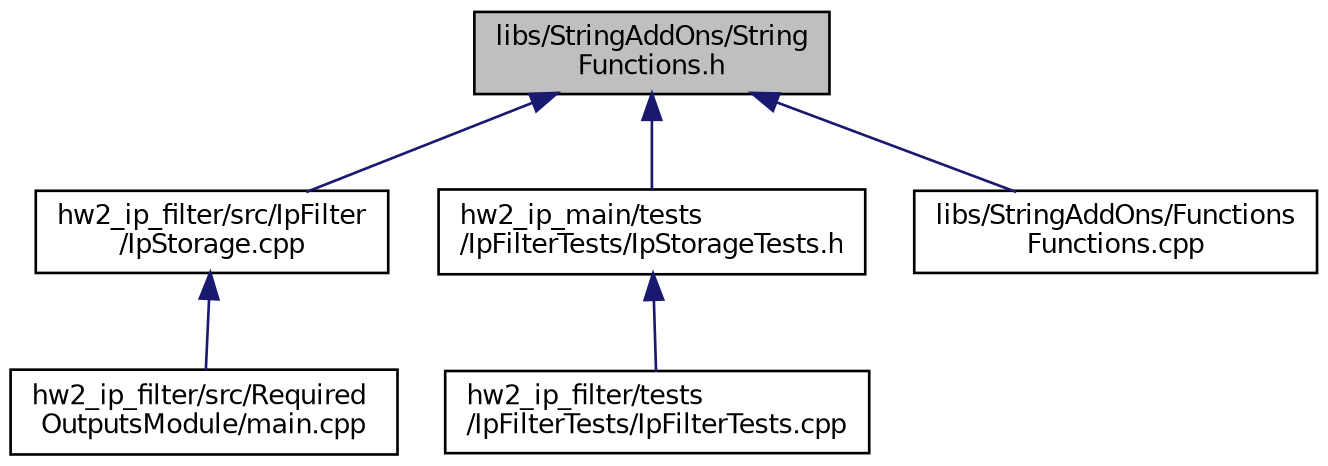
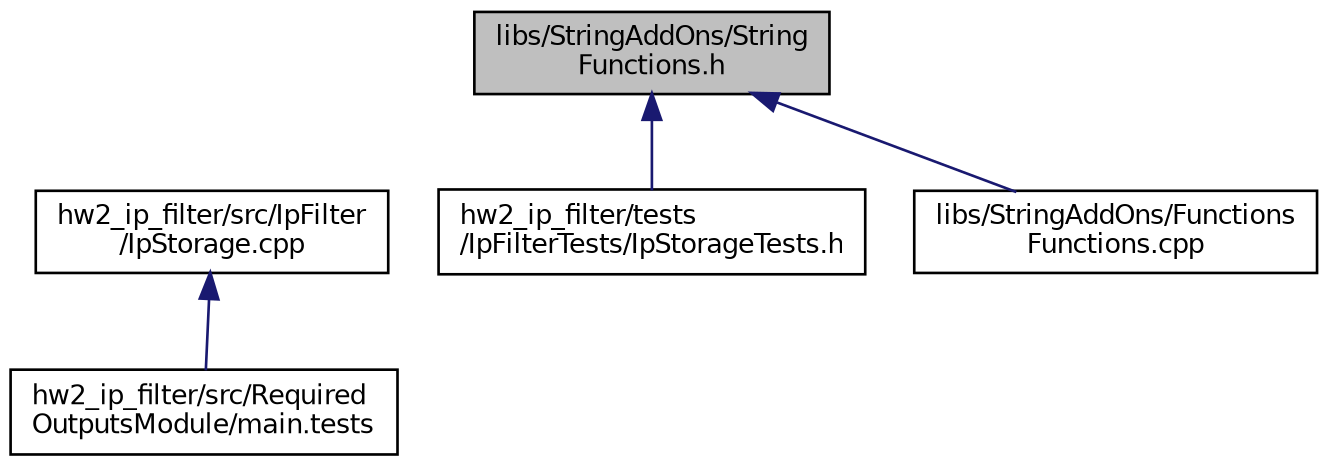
edge "hw2_ip_filter/src/IpFilter /IpStorage.cpp" -> "libs/StringAddOns/String Functions.h": removed
node "hw2_ip_main/tests /IpFilterTests/IpStorageTests.h": label "hw2_ip_main/tests /IpFilterTests/IpStorageTests.h" -> "hw2_ip_filter/tests /IpFilterTests/IpStorageTests.h"
node "hw2_ip_filter/src/Required OutputsModule/main.cpp": label "hw2_ip_filter/src/Required OutputsModule/main.cpp" -> "hw2_ip_filter/src/Required OutputsModule/main.tests"
node "hw2_ip_filter/tests /IpFilterTests/IpFilterTests.cpp": removed
